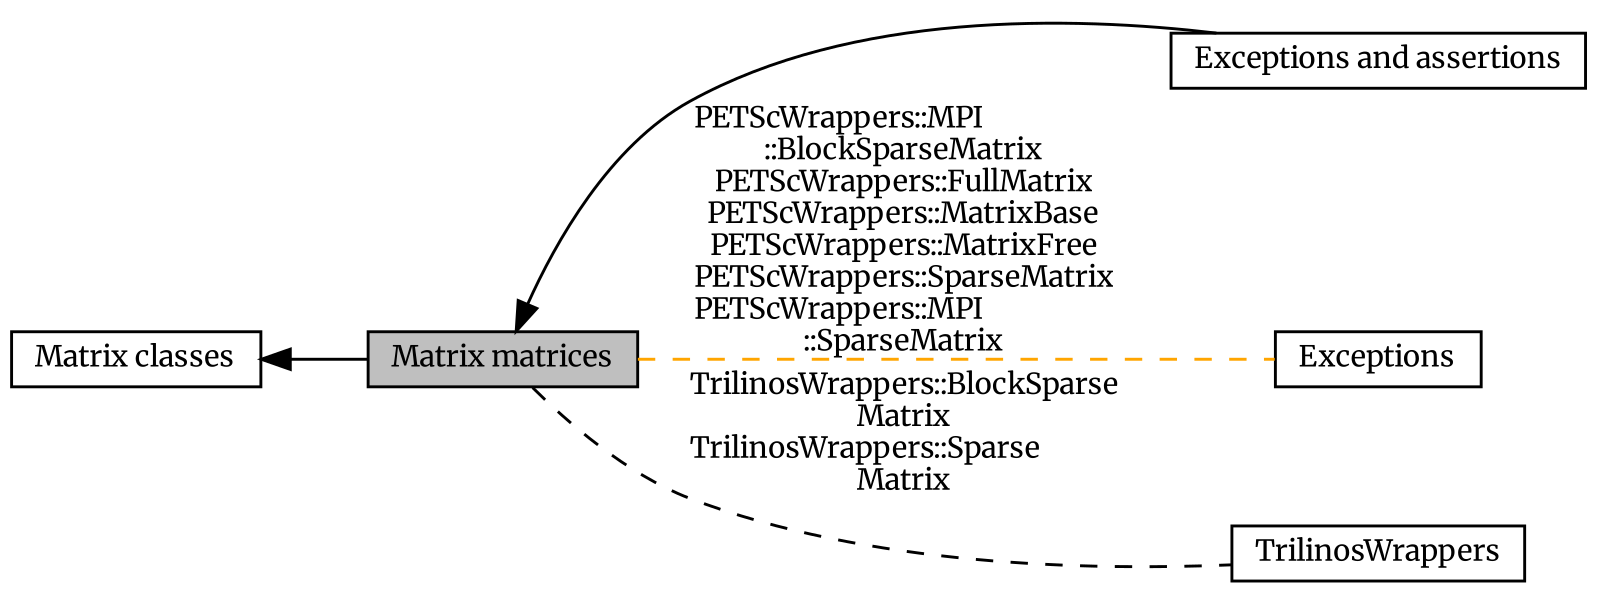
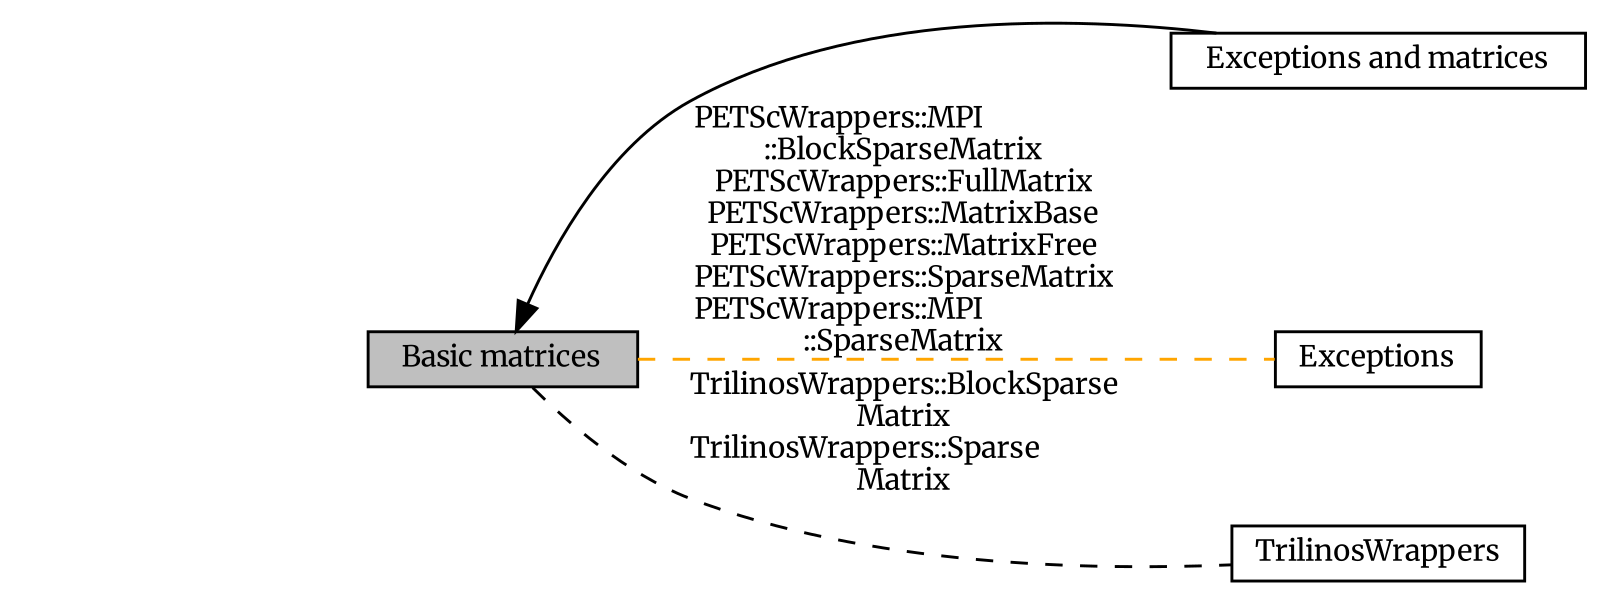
node "Exceptions and assertions": label "Exceptions and assertions" -> "Exceptions and matrices"
node "Matrix classes": removed
node "Matrix matrices": label "Matrix matrices" -> "Basic matrices"
